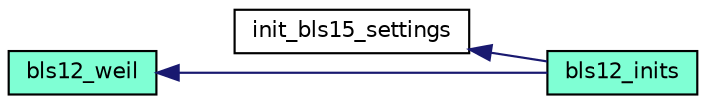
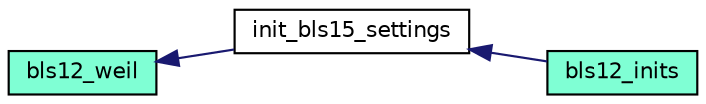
edge "bls12_inits" -> "bls12_weil": now "init_bls15_settings" -> "bls12_weil"
